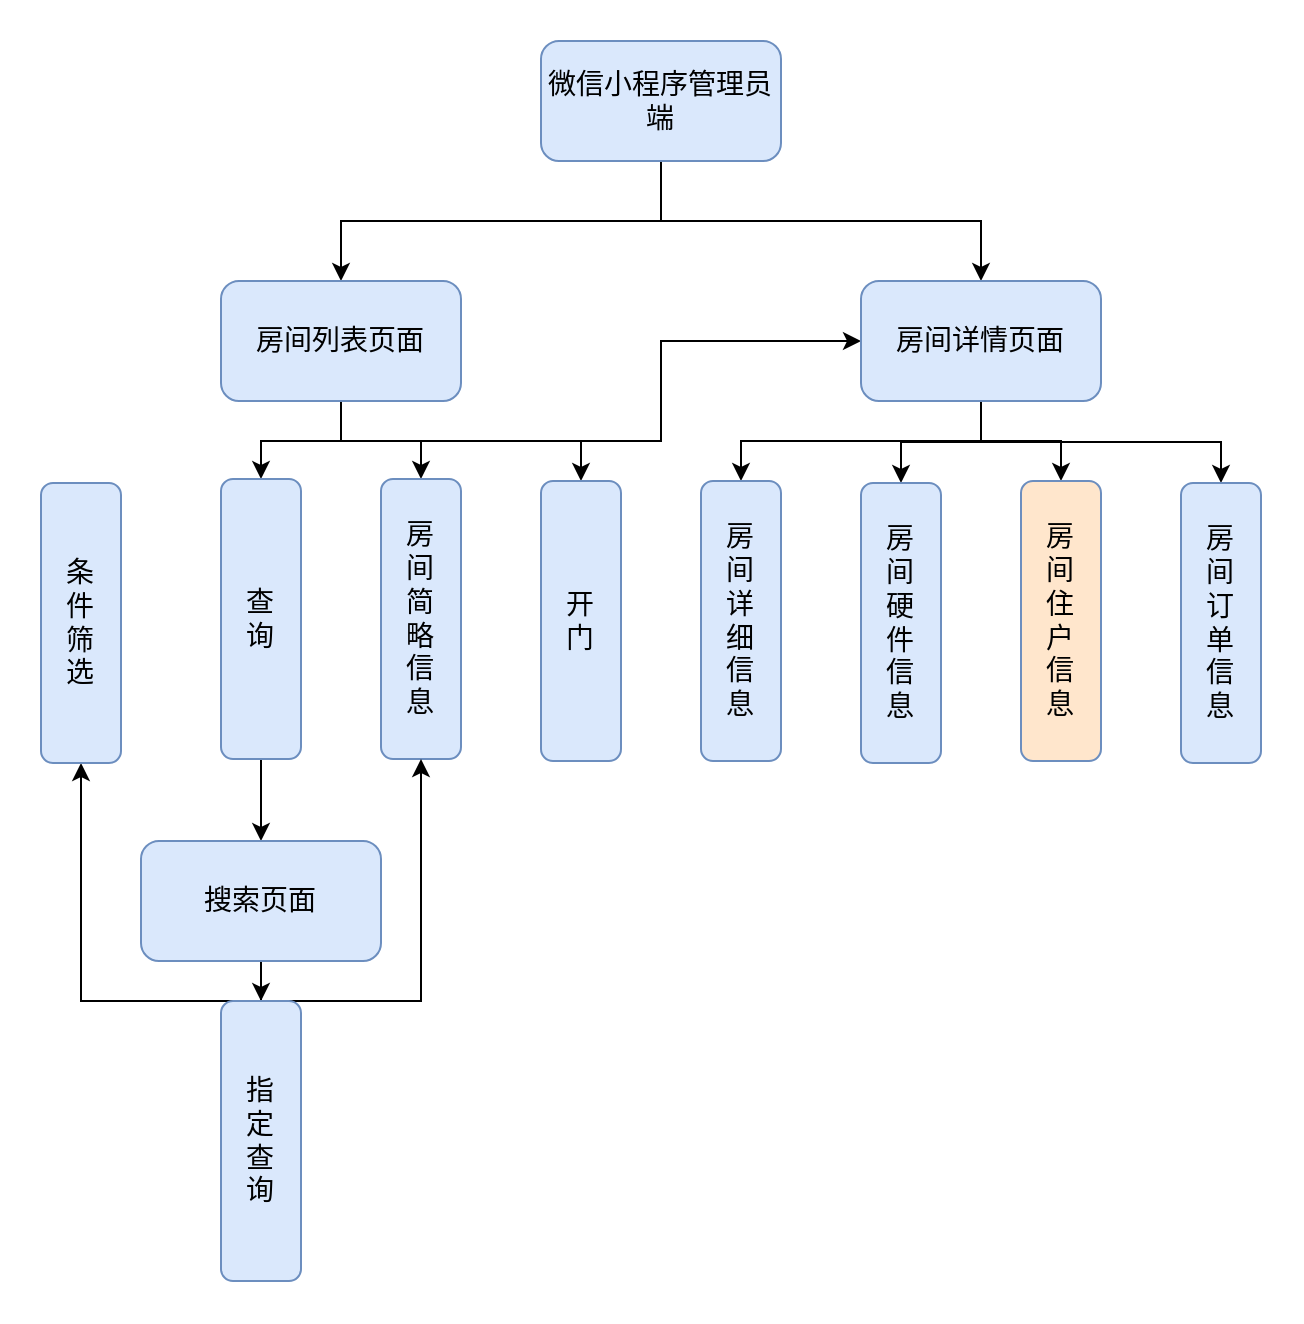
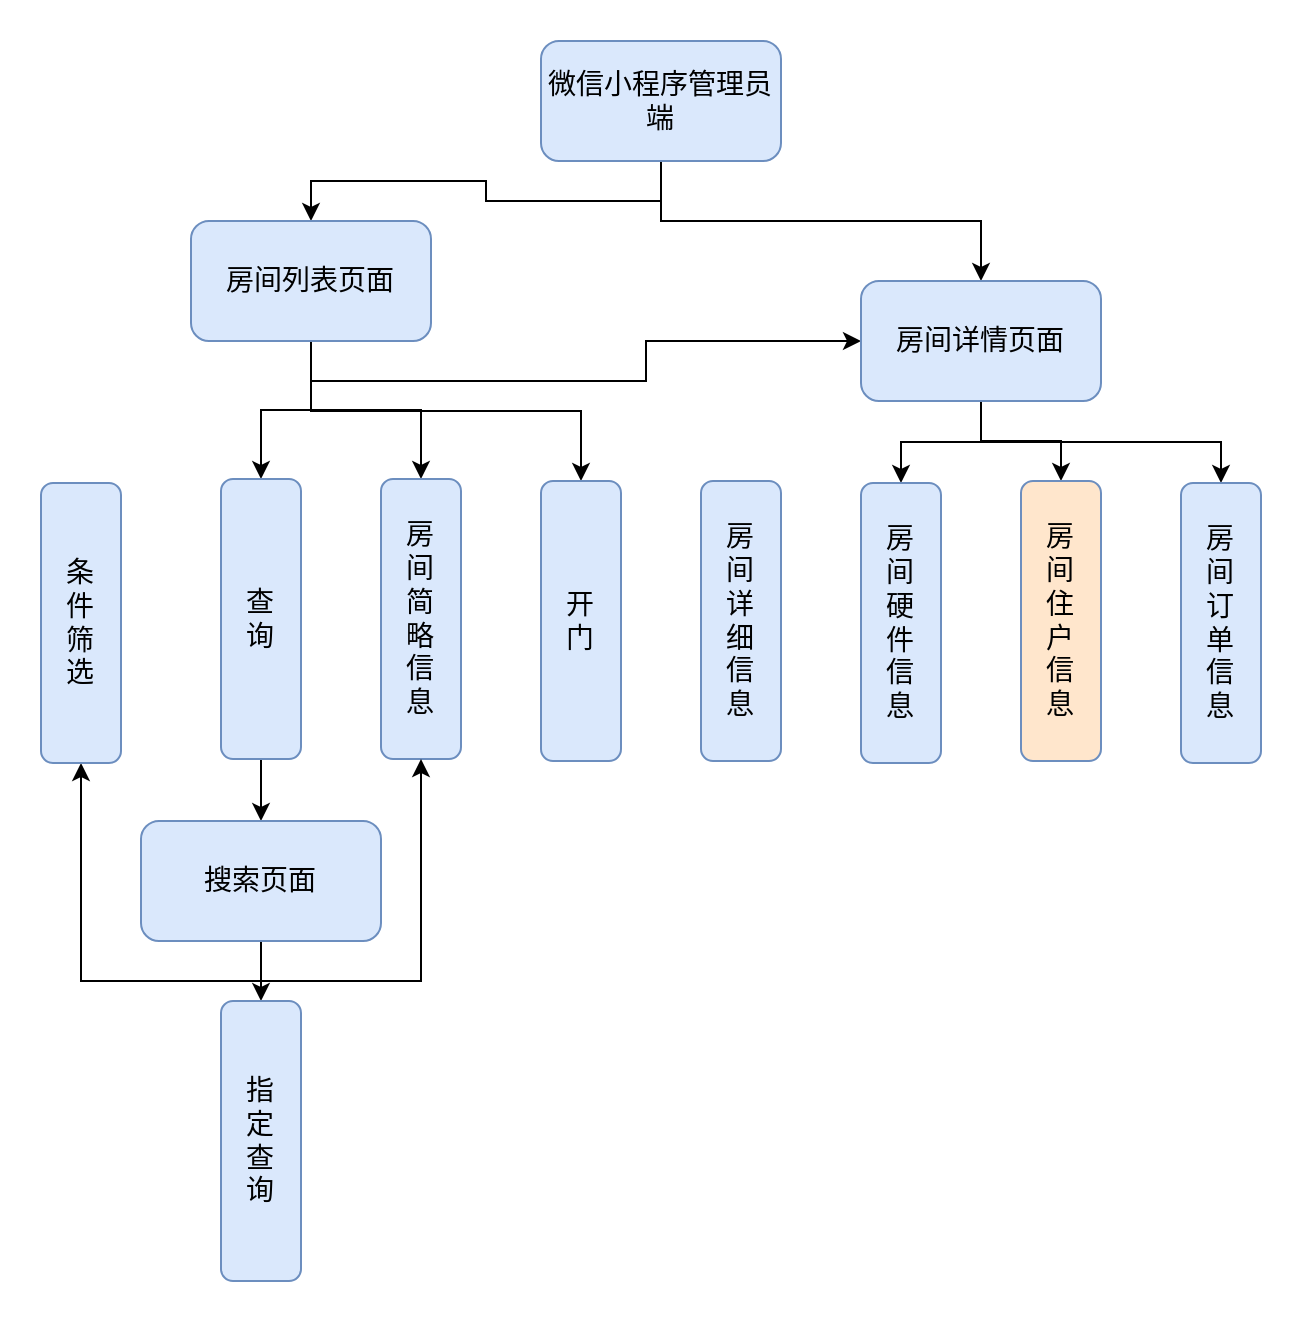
node "房间列表页面": moved (341, 341) -> (311, 281)
edge "房间详情页面" -> "房 间 详 细 信 息": removed
node "搜索页面": moved (261, 901) -> (261, 881)
